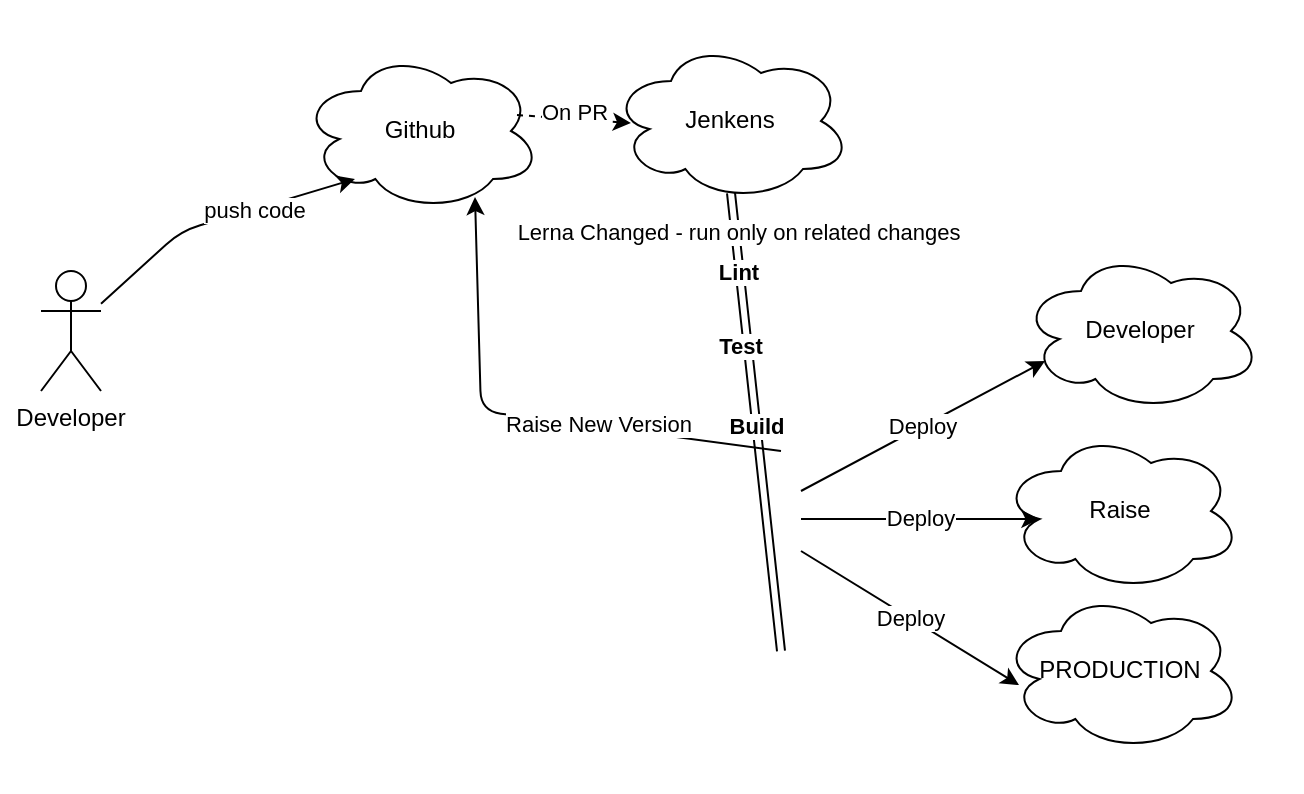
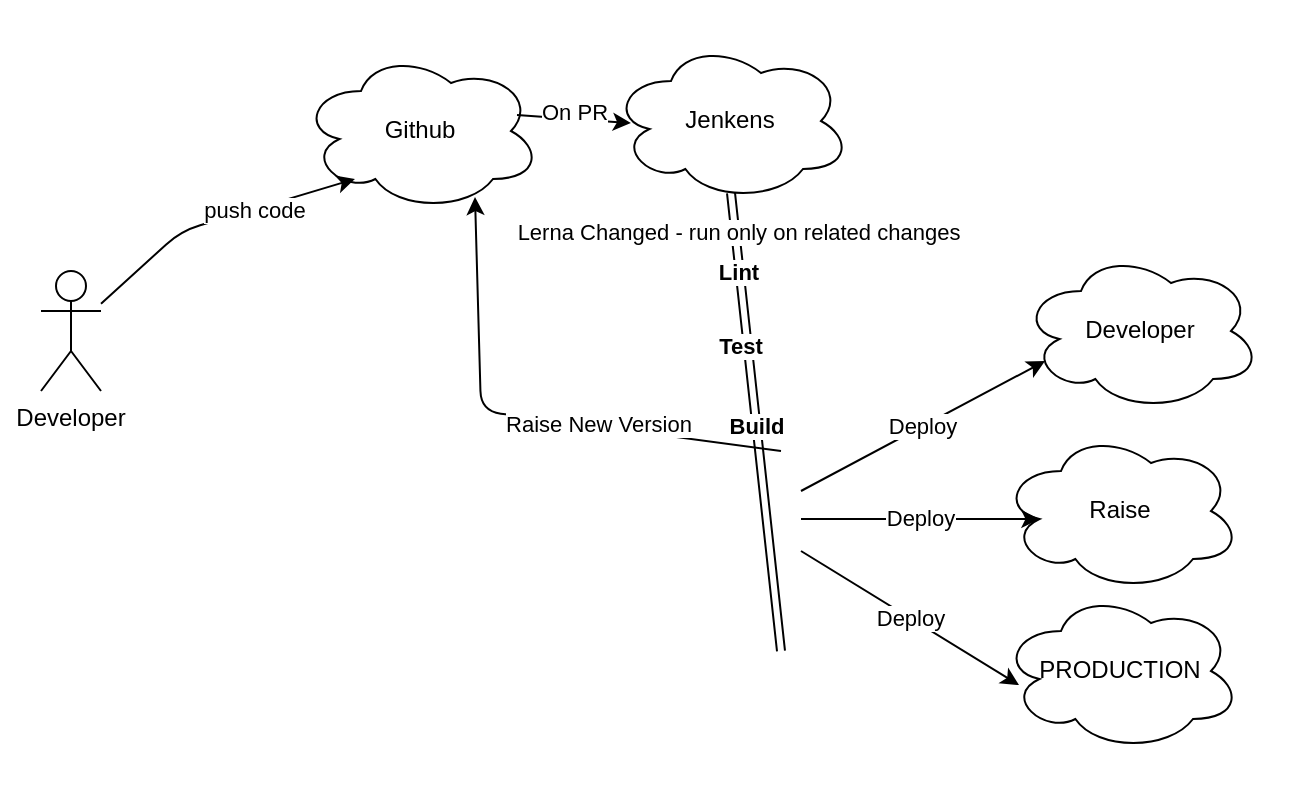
edge "Github" -> "Jenkens": style dashed -> solid
